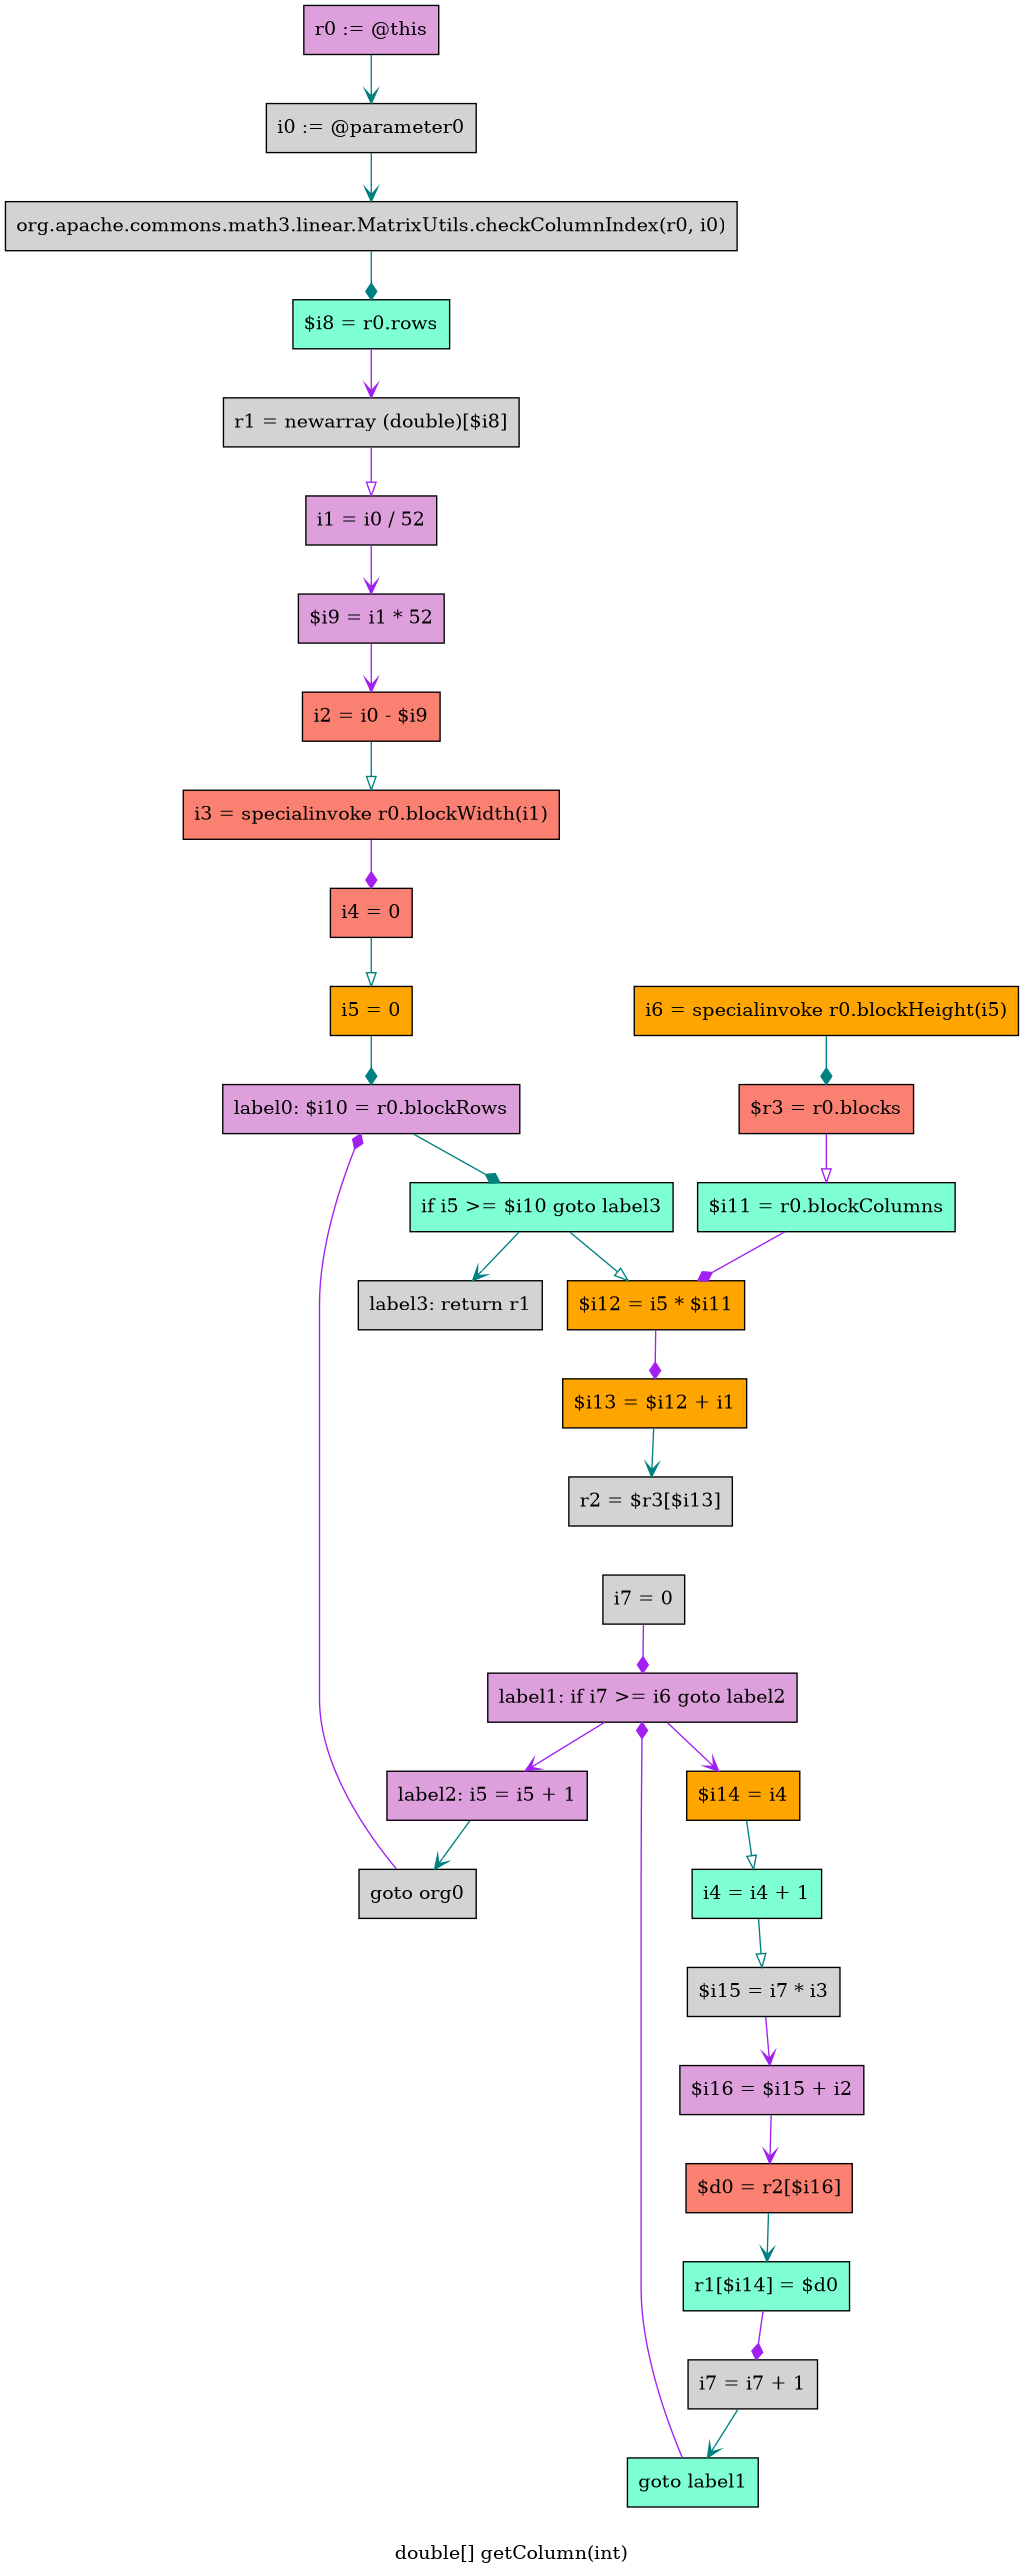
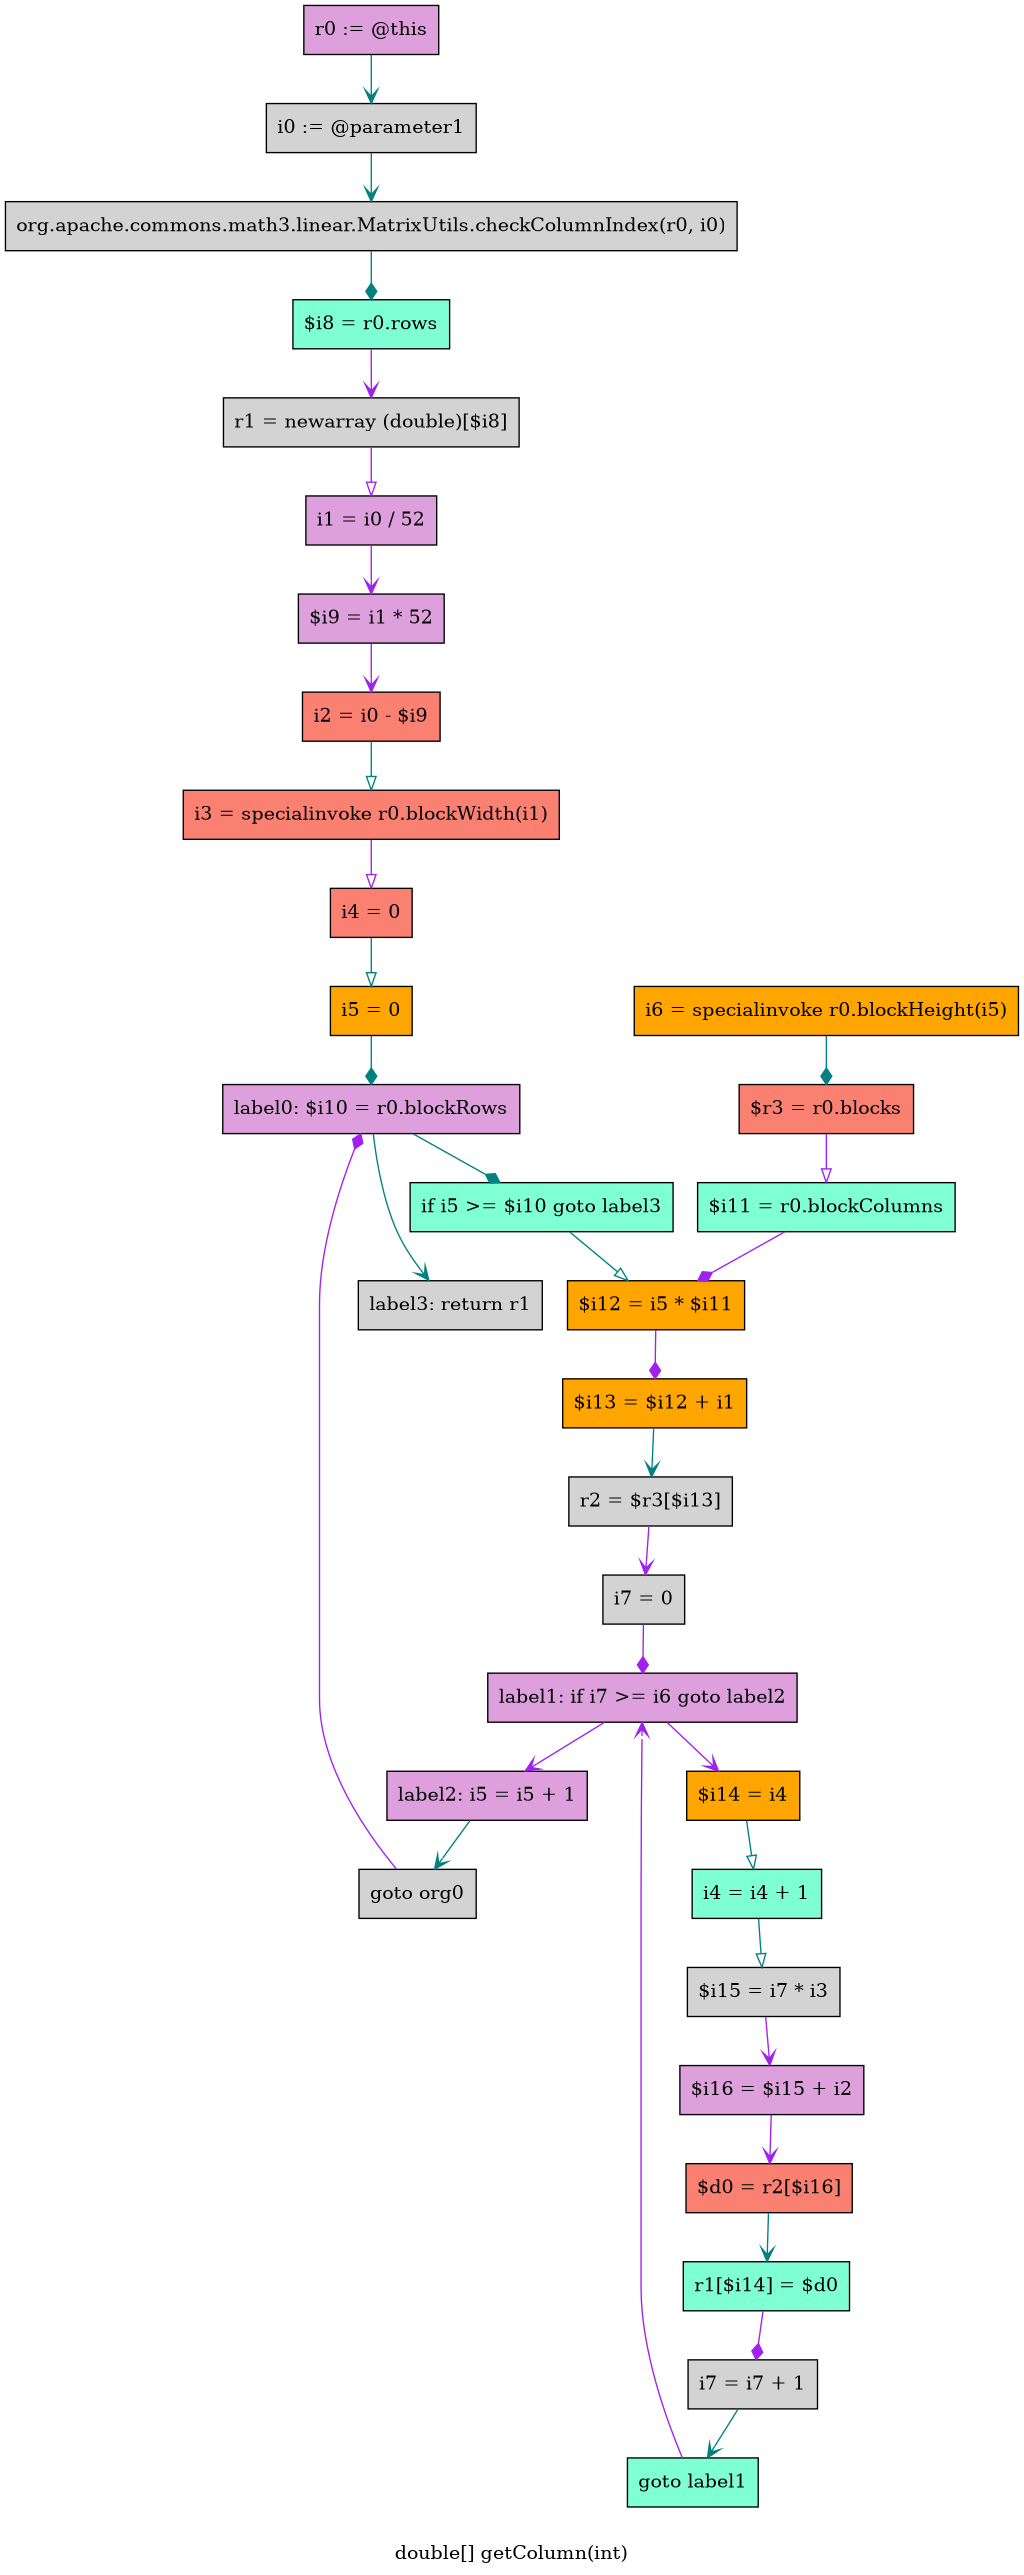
node "i0 := @parameter0": label "i0 := @parameter0" -> "i0 := @parameter1"
edge "i3 = specialinvoke r0.blockWidth(i1)" -> "i4 = 0": arrowhead diamond -> onormal
edge "if i5 >= $i10 goto label3" -> "label3: return r1": now "label0: $i10 = r0.blockRows" -> "label3: return r1"
edge "r2 = $r3[$i13]" -> "i7 = 0": added
edge "goto label1" -> "label1: if i7 >= i6 goto label2": arrowhead diamond -> vee
